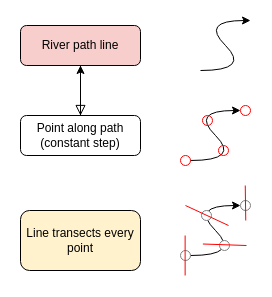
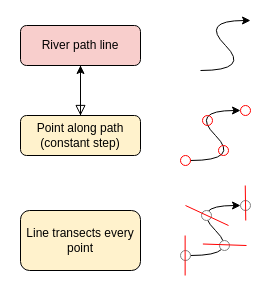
node "Point along path (constant step)": fillcolor #ffffff -> #fff2cc
